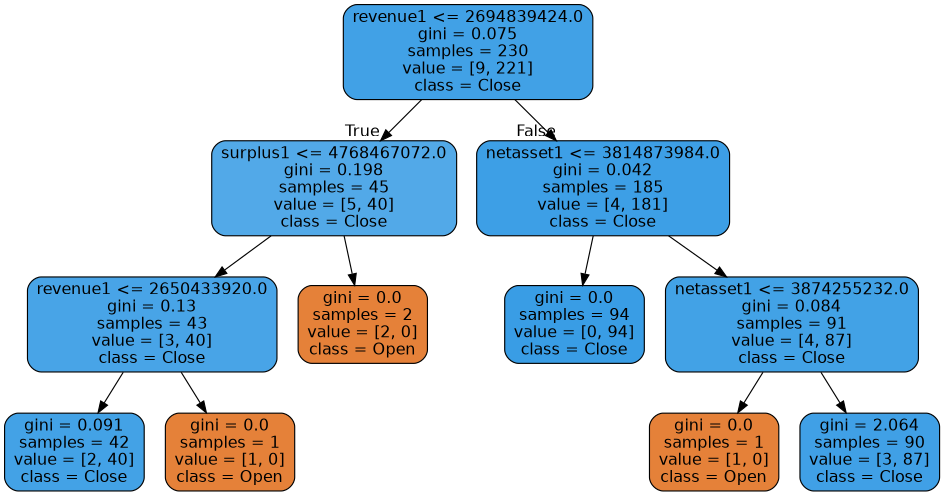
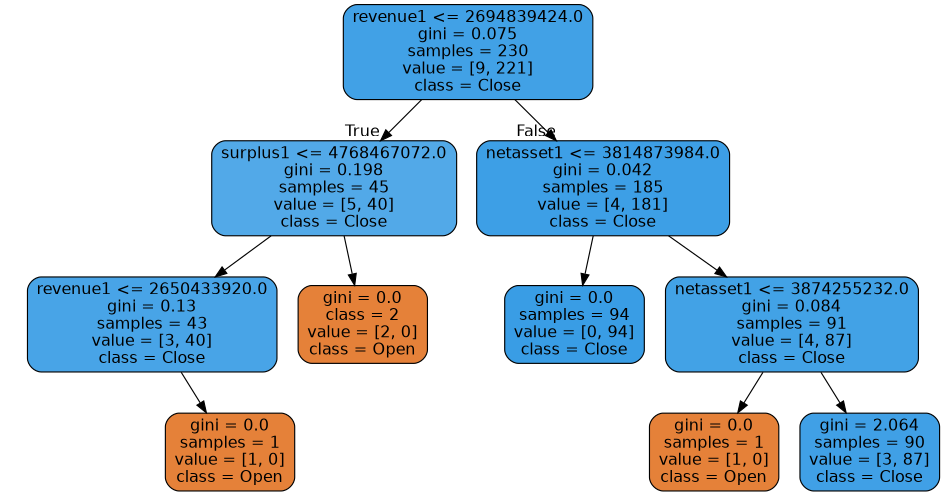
node "gini = 0.0 samples = 2 value = [2, 0] class = Open": label "gini = 0.0 samples = 2 value = [2, 0] class = Open" -> "gini = 0.0 class = 2 value = [2, 0] class = Open"
node "gini = 0.091 samples = 42 value = [2, 40] class = Close": removed
